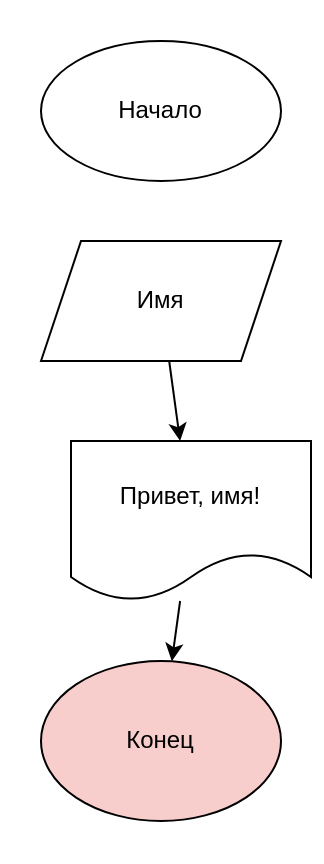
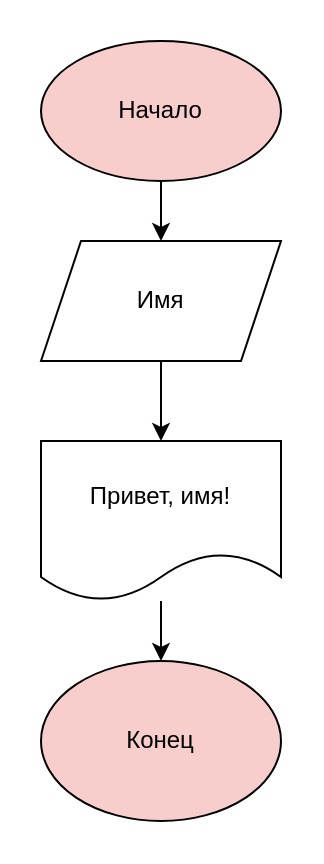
node "Начало": fillcolor #ffffff -> #f8cecc
edge "Начало" -> "Имя": added
node "Привет, имя!": moved (191, 521) -> (161, 521)
